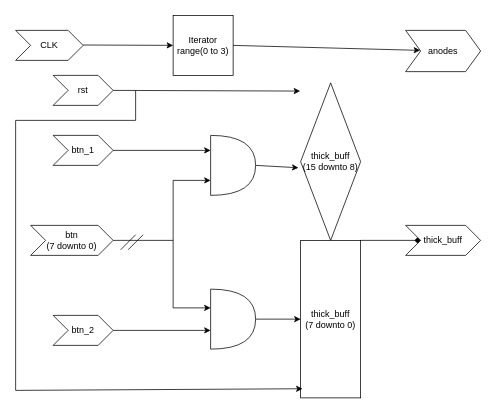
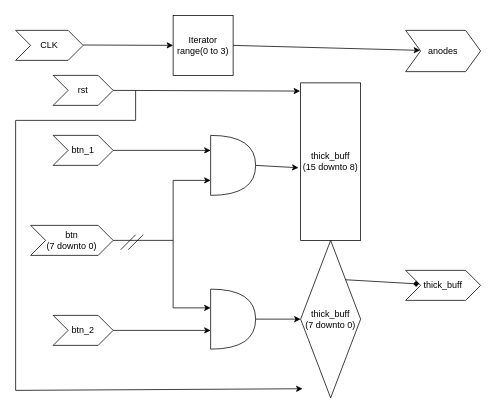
node "thick_buff (15 downto 8)": shape diamond -> rectangle
node "thick_buff": moved (443, 240) -> (443, 285)
node "thick_buff (7 downto 0)": shape rectangle -> diamond
